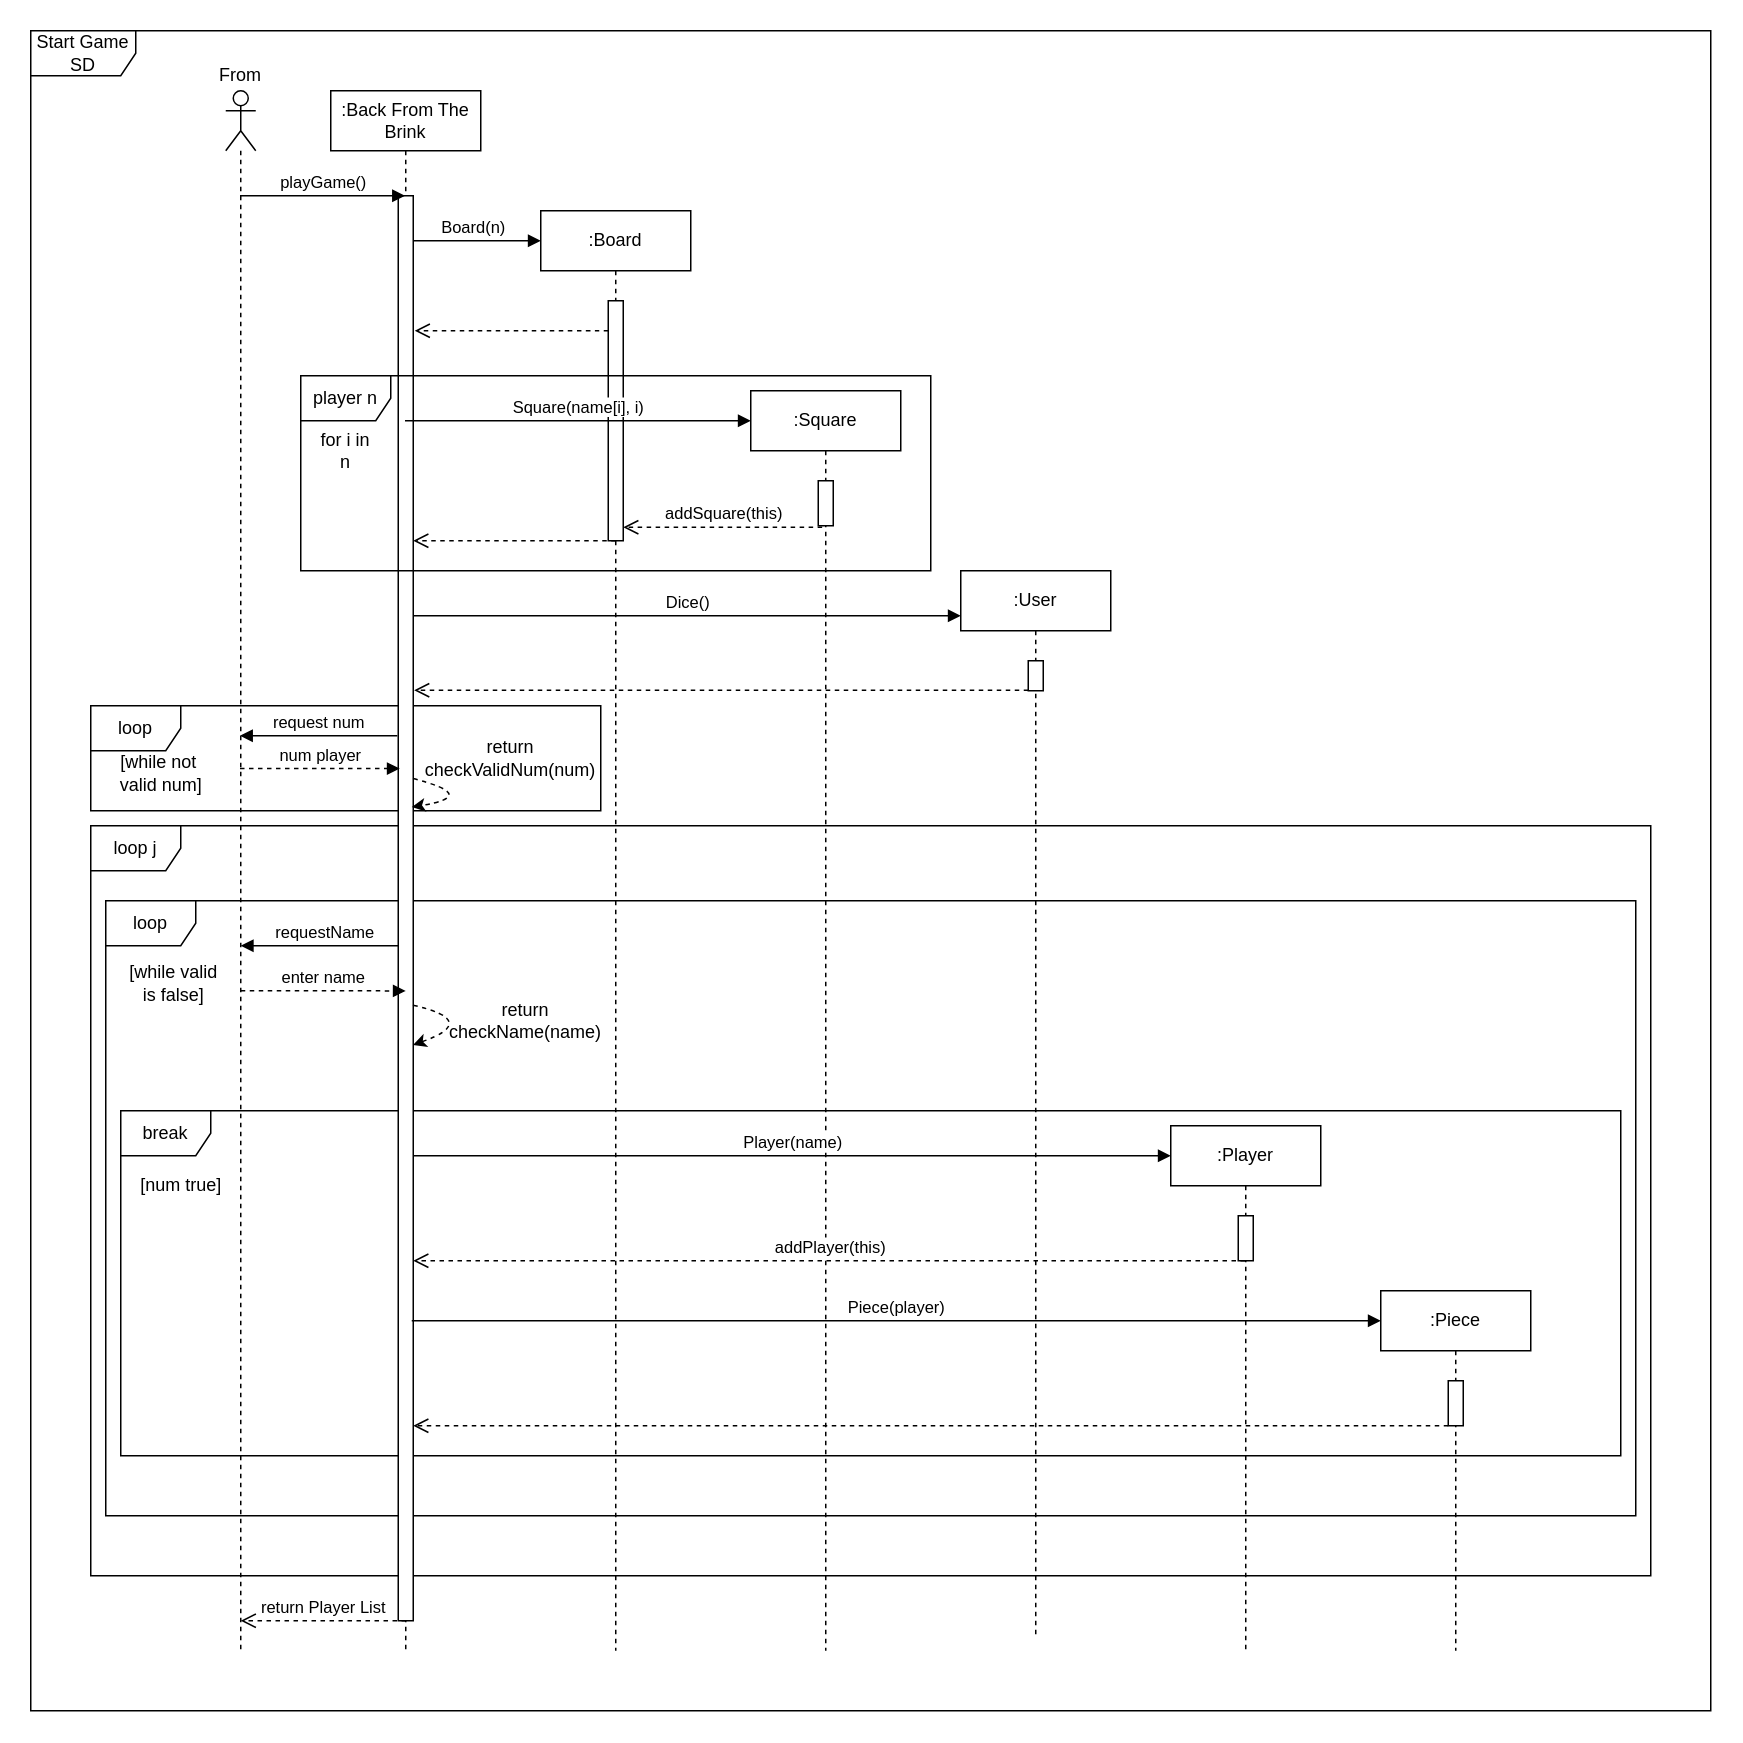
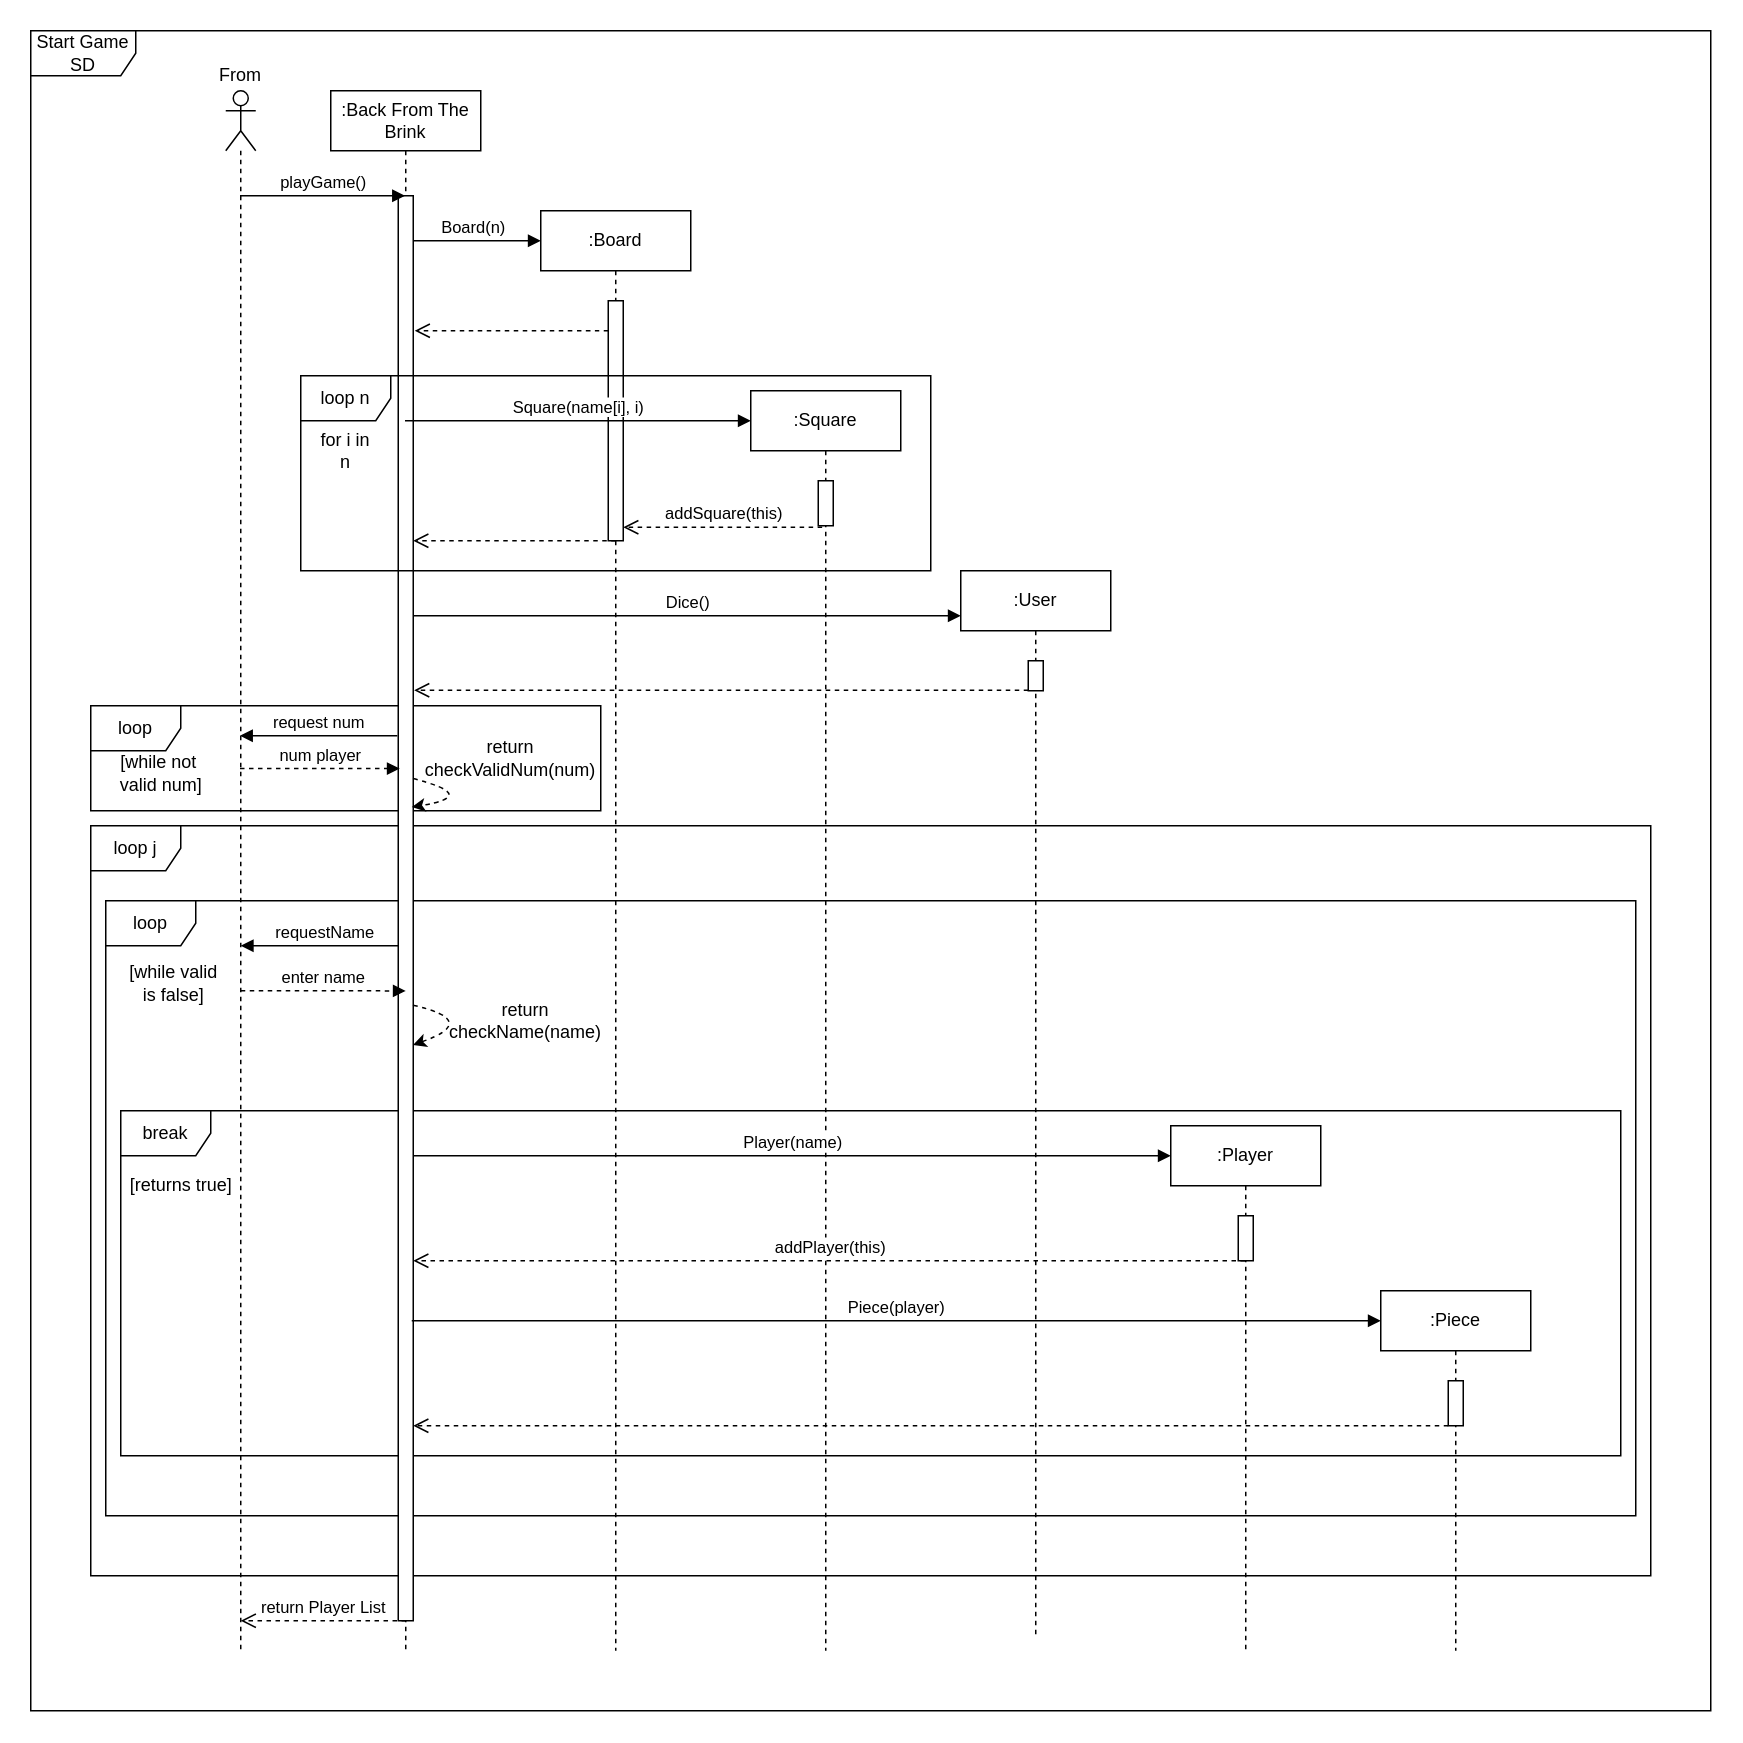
node "player n": label "player n" -> "loop n"
node "[num true]": label "[num true]" -> "[returns true]"
